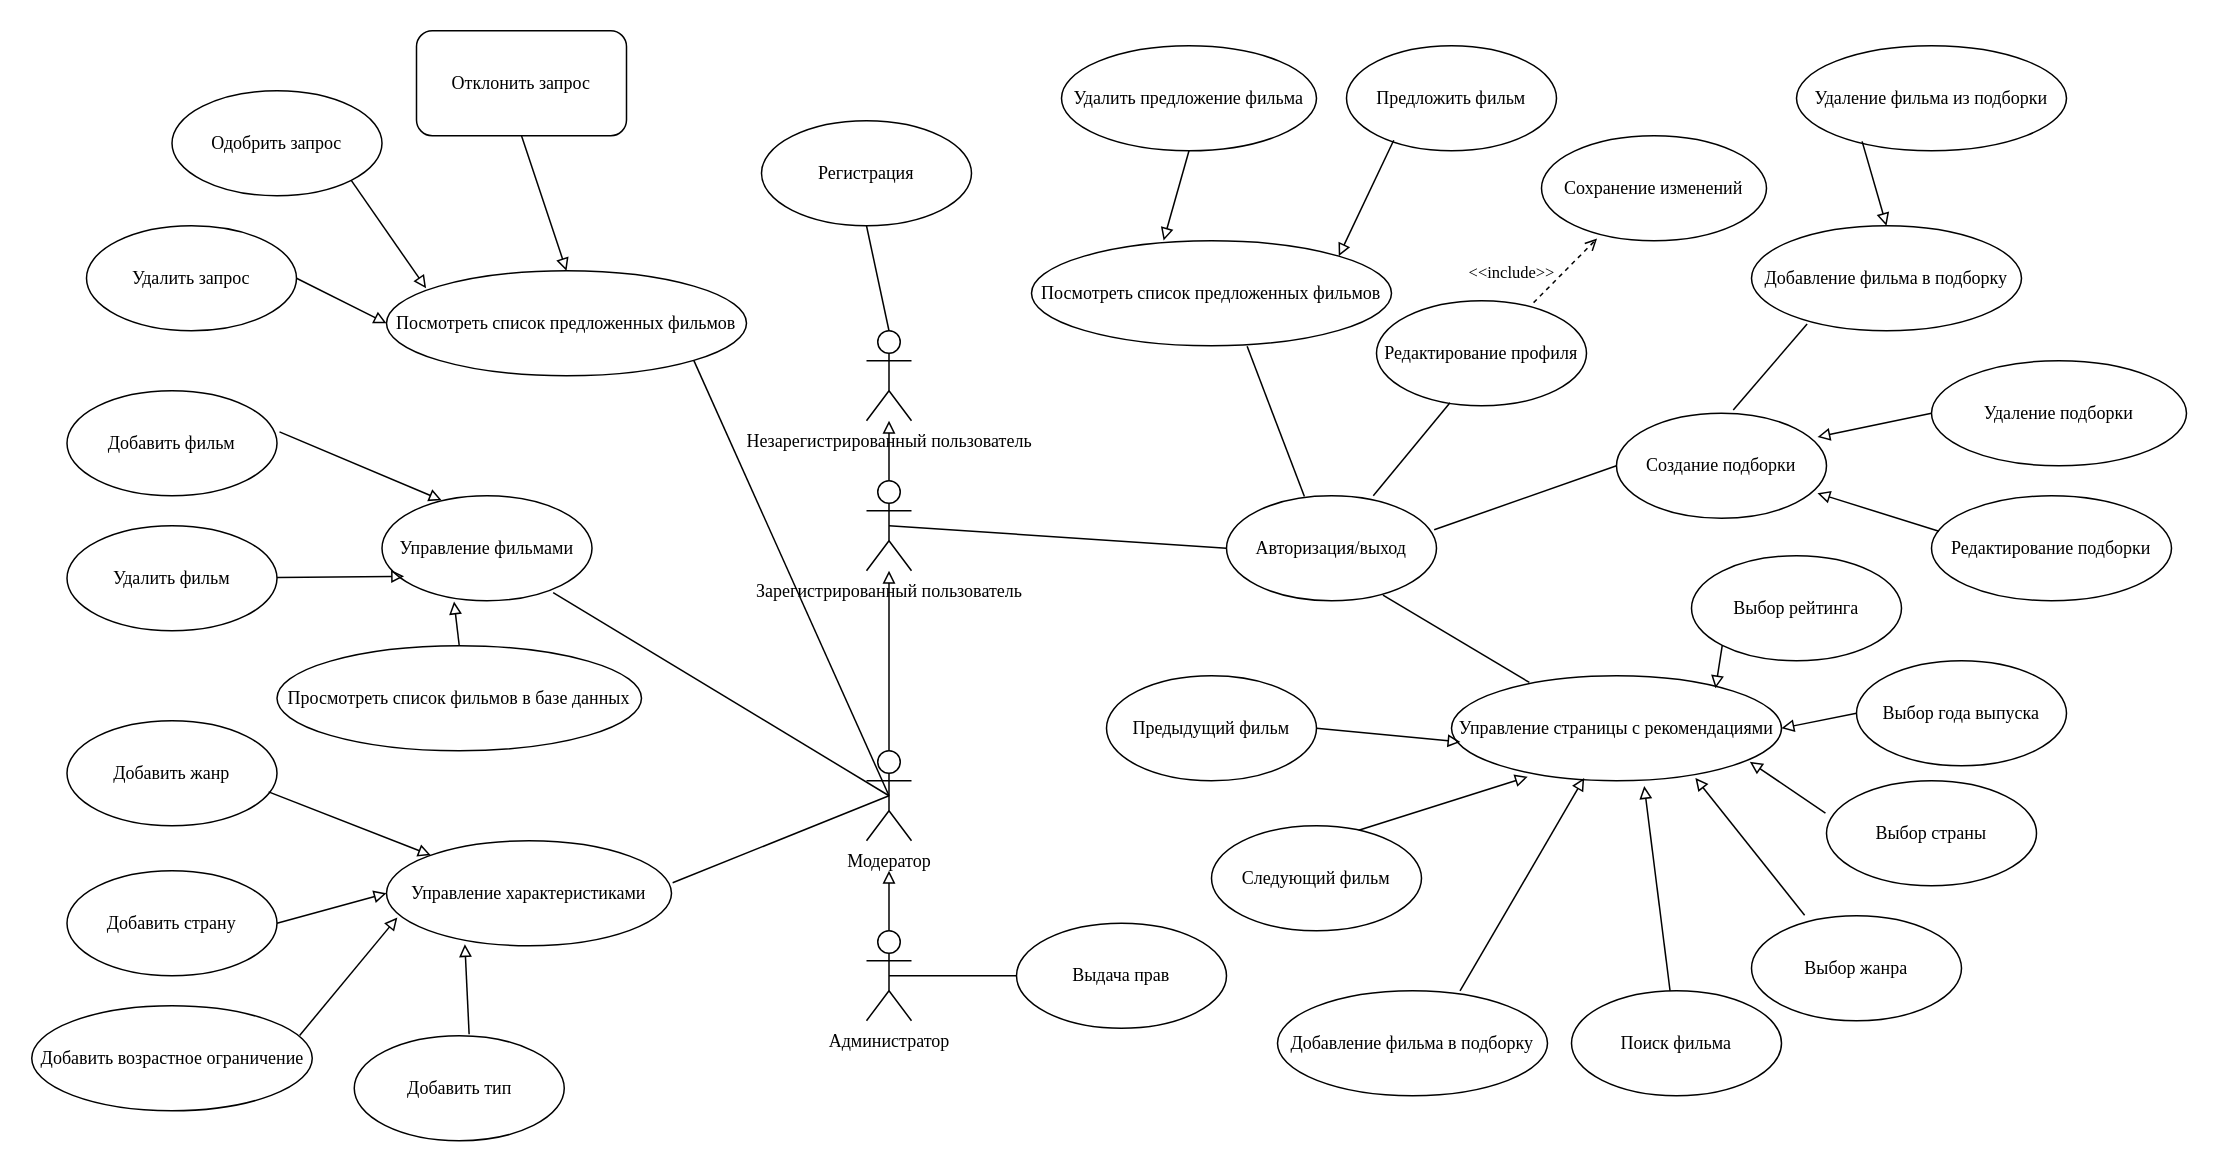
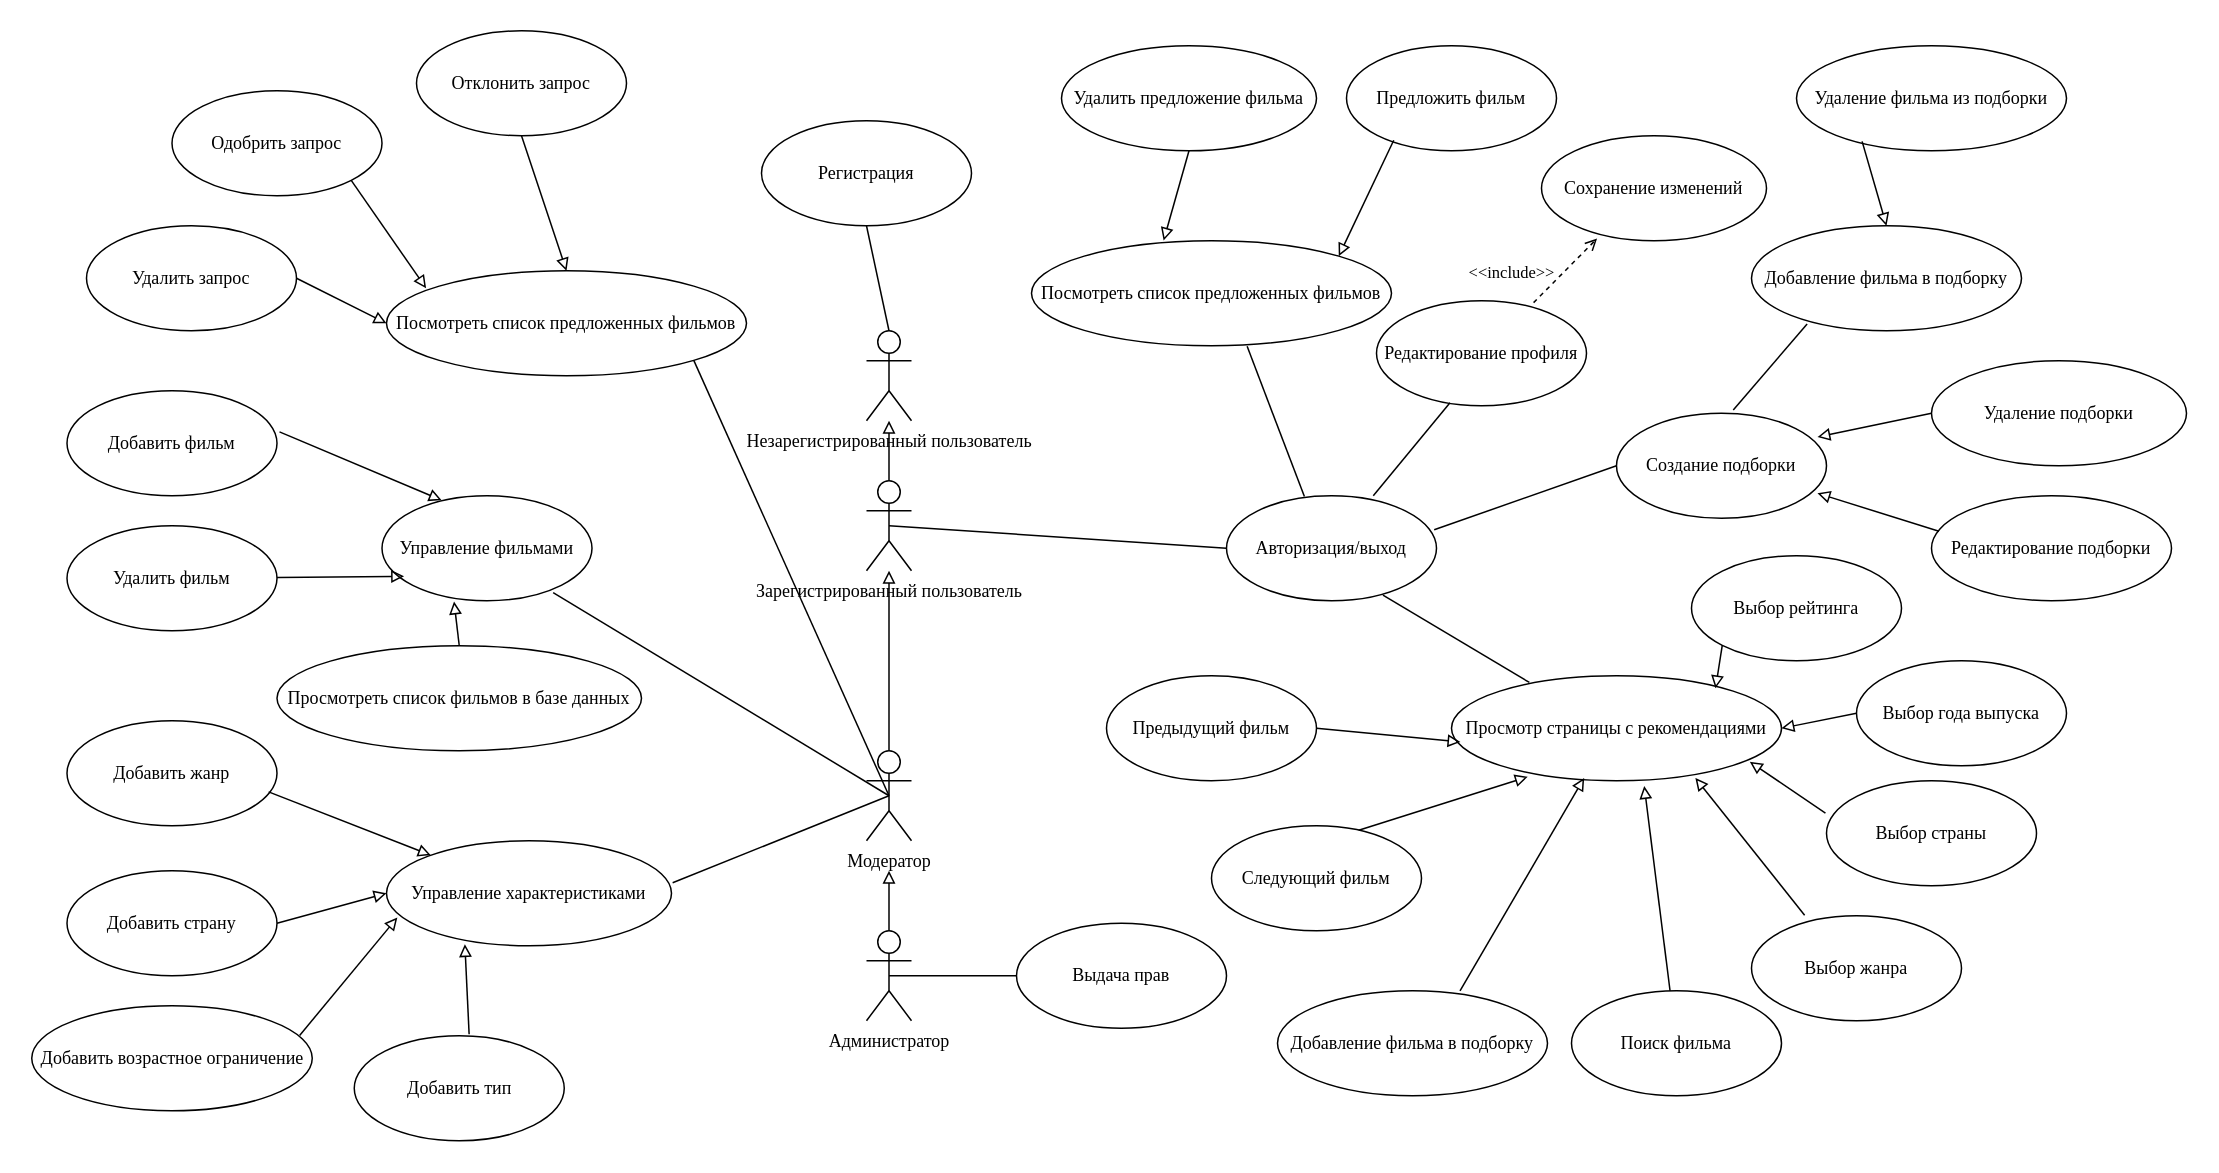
node "Отклонить запрос": shape rounded rectangle -> ellipse
node "Управление страницы с рекомендациями": label "Управление страницы с рекомендациями" -> "Просмотр страницы с рекомендациями"
